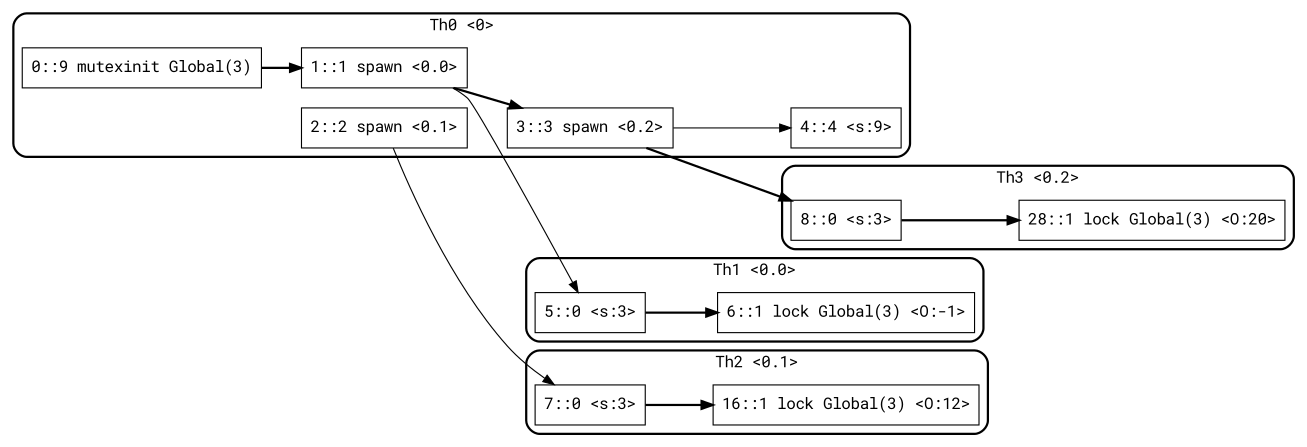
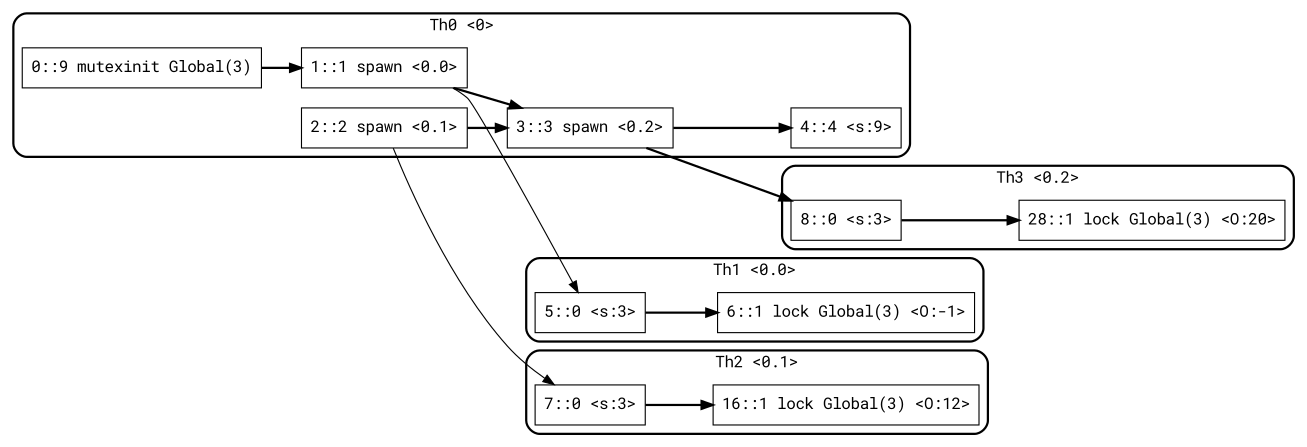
edge "2::2 spawn <0.1>" -> "3::3 spawn <0.2>": added
edge "3::3 spawn <0.2>" -> "4::4 <s:9>": style solid -> bold
